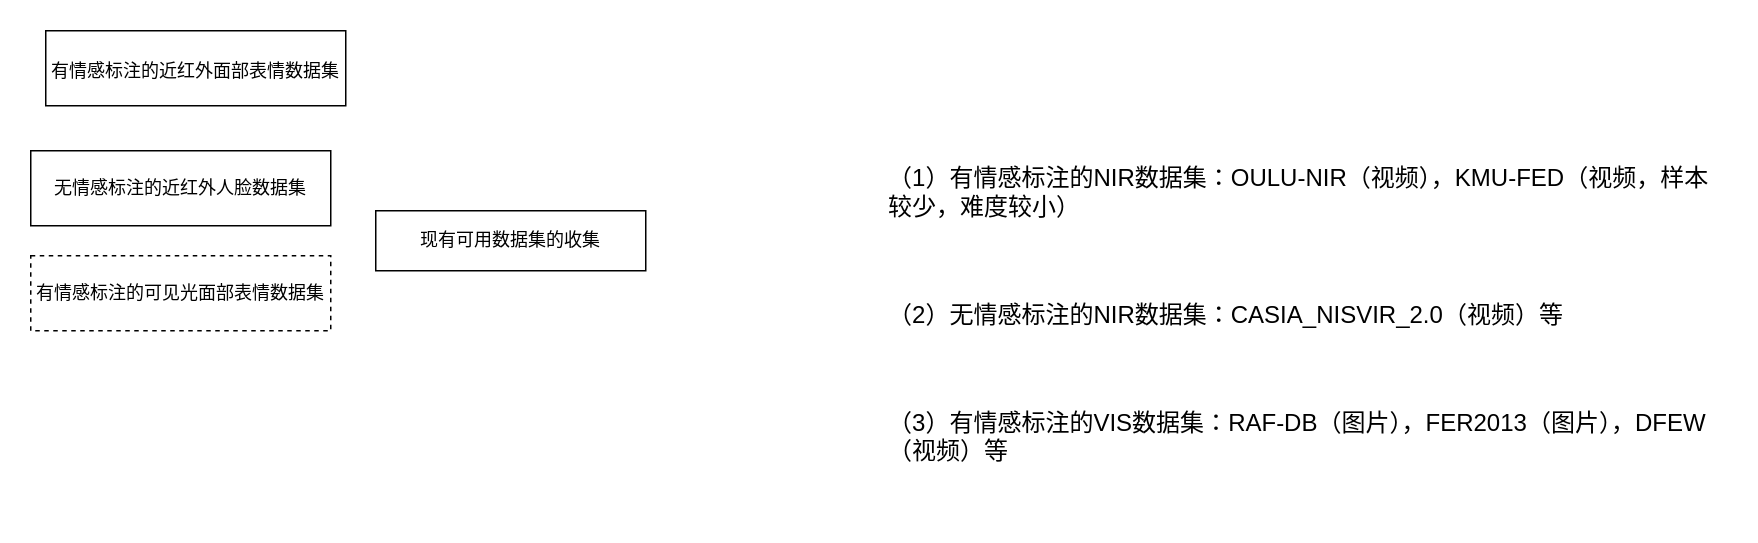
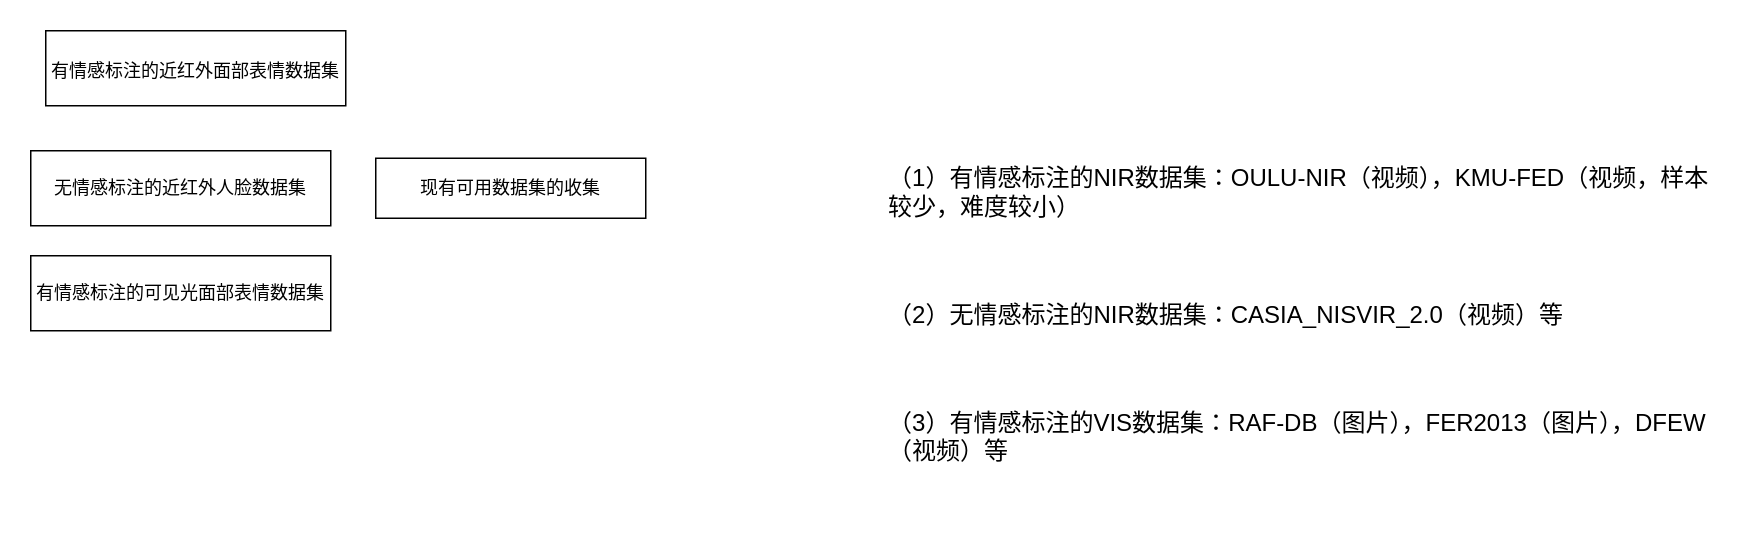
node "现有可用数据集的收集": moved (511, 241) -> (511, 188)
node "有情感标注的可见光面部表情数据集": style dashed -> solid
